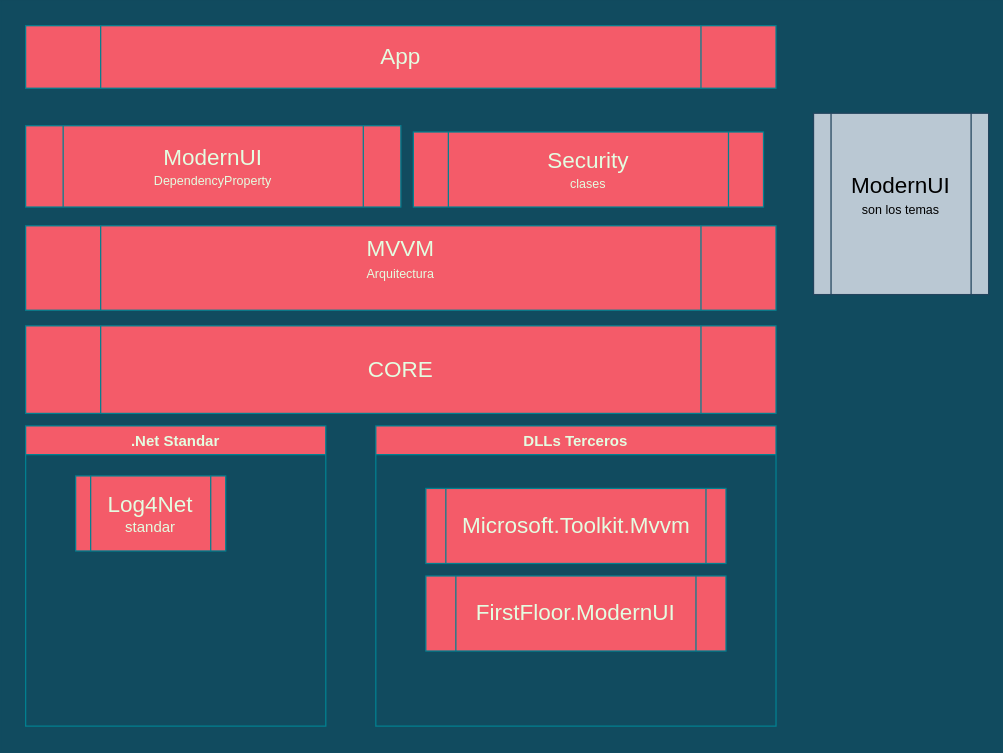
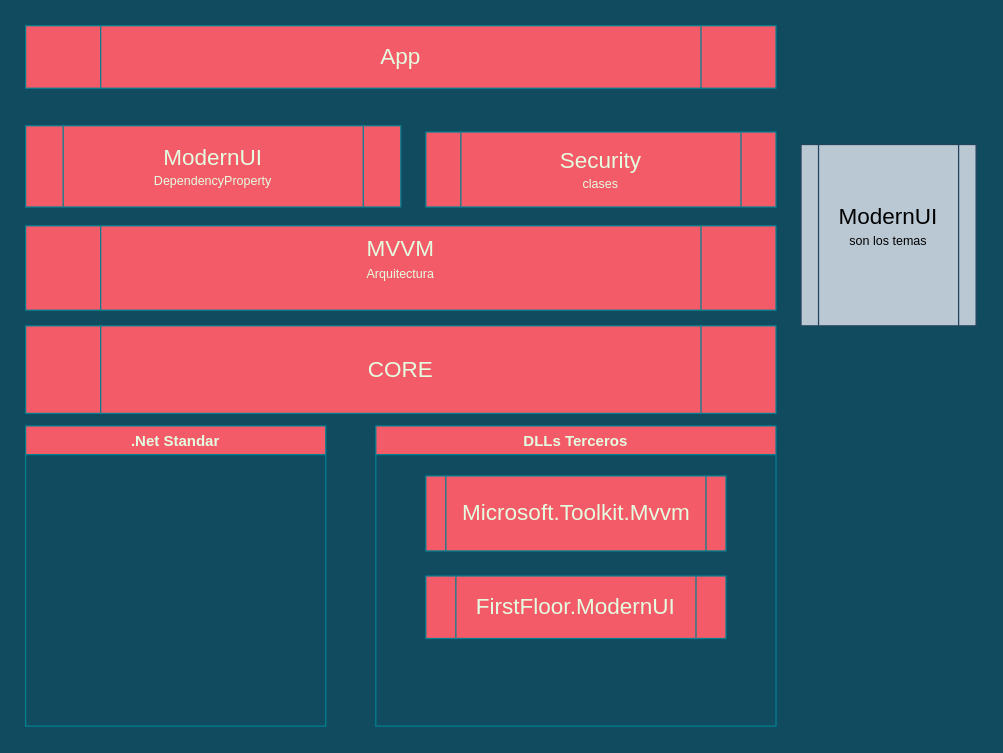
node "Security clases": moved (588, 169) -> (601, 169)
node "ModernUI son los temas": moved (901, 204) -> (888, 235)
node "Log4Net standar": removed
node "Microsoft.Toolkit.Mvvm": moved (576, 526) -> (576, 513)
node "FirstFloor.ModernUI": size 300x75 -> 300x63
